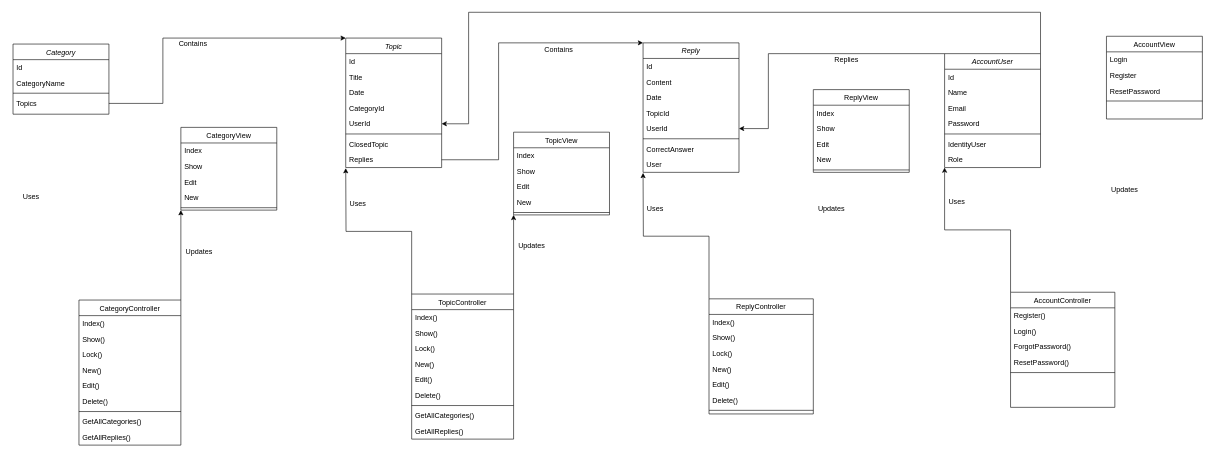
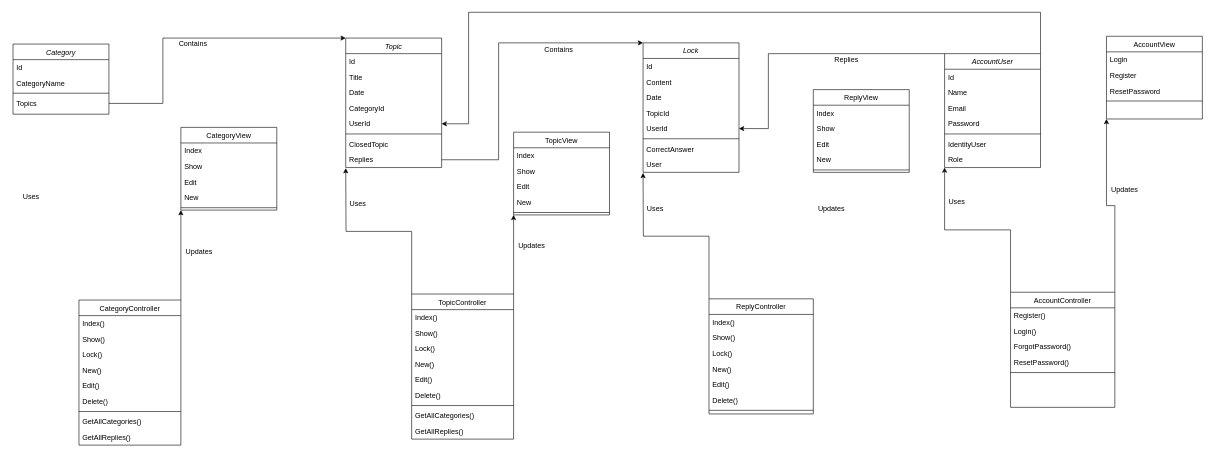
node "Reply": label "Reply" -> "Lock"
edge "AccountController" -> "AccountView": added
